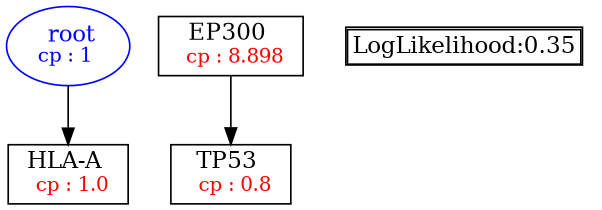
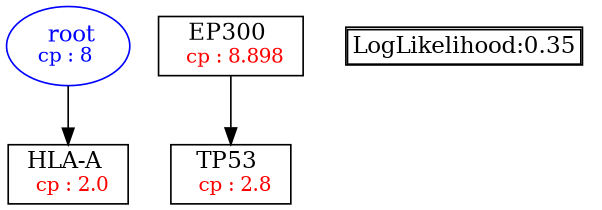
node "root": text "cp : 1" -> "cp : 8"
node "HLA-A": text "cp : 1.0" -> "cp : 2.0"
node "TP53": text "cp : 0.8" -> "cp : 2.8"
